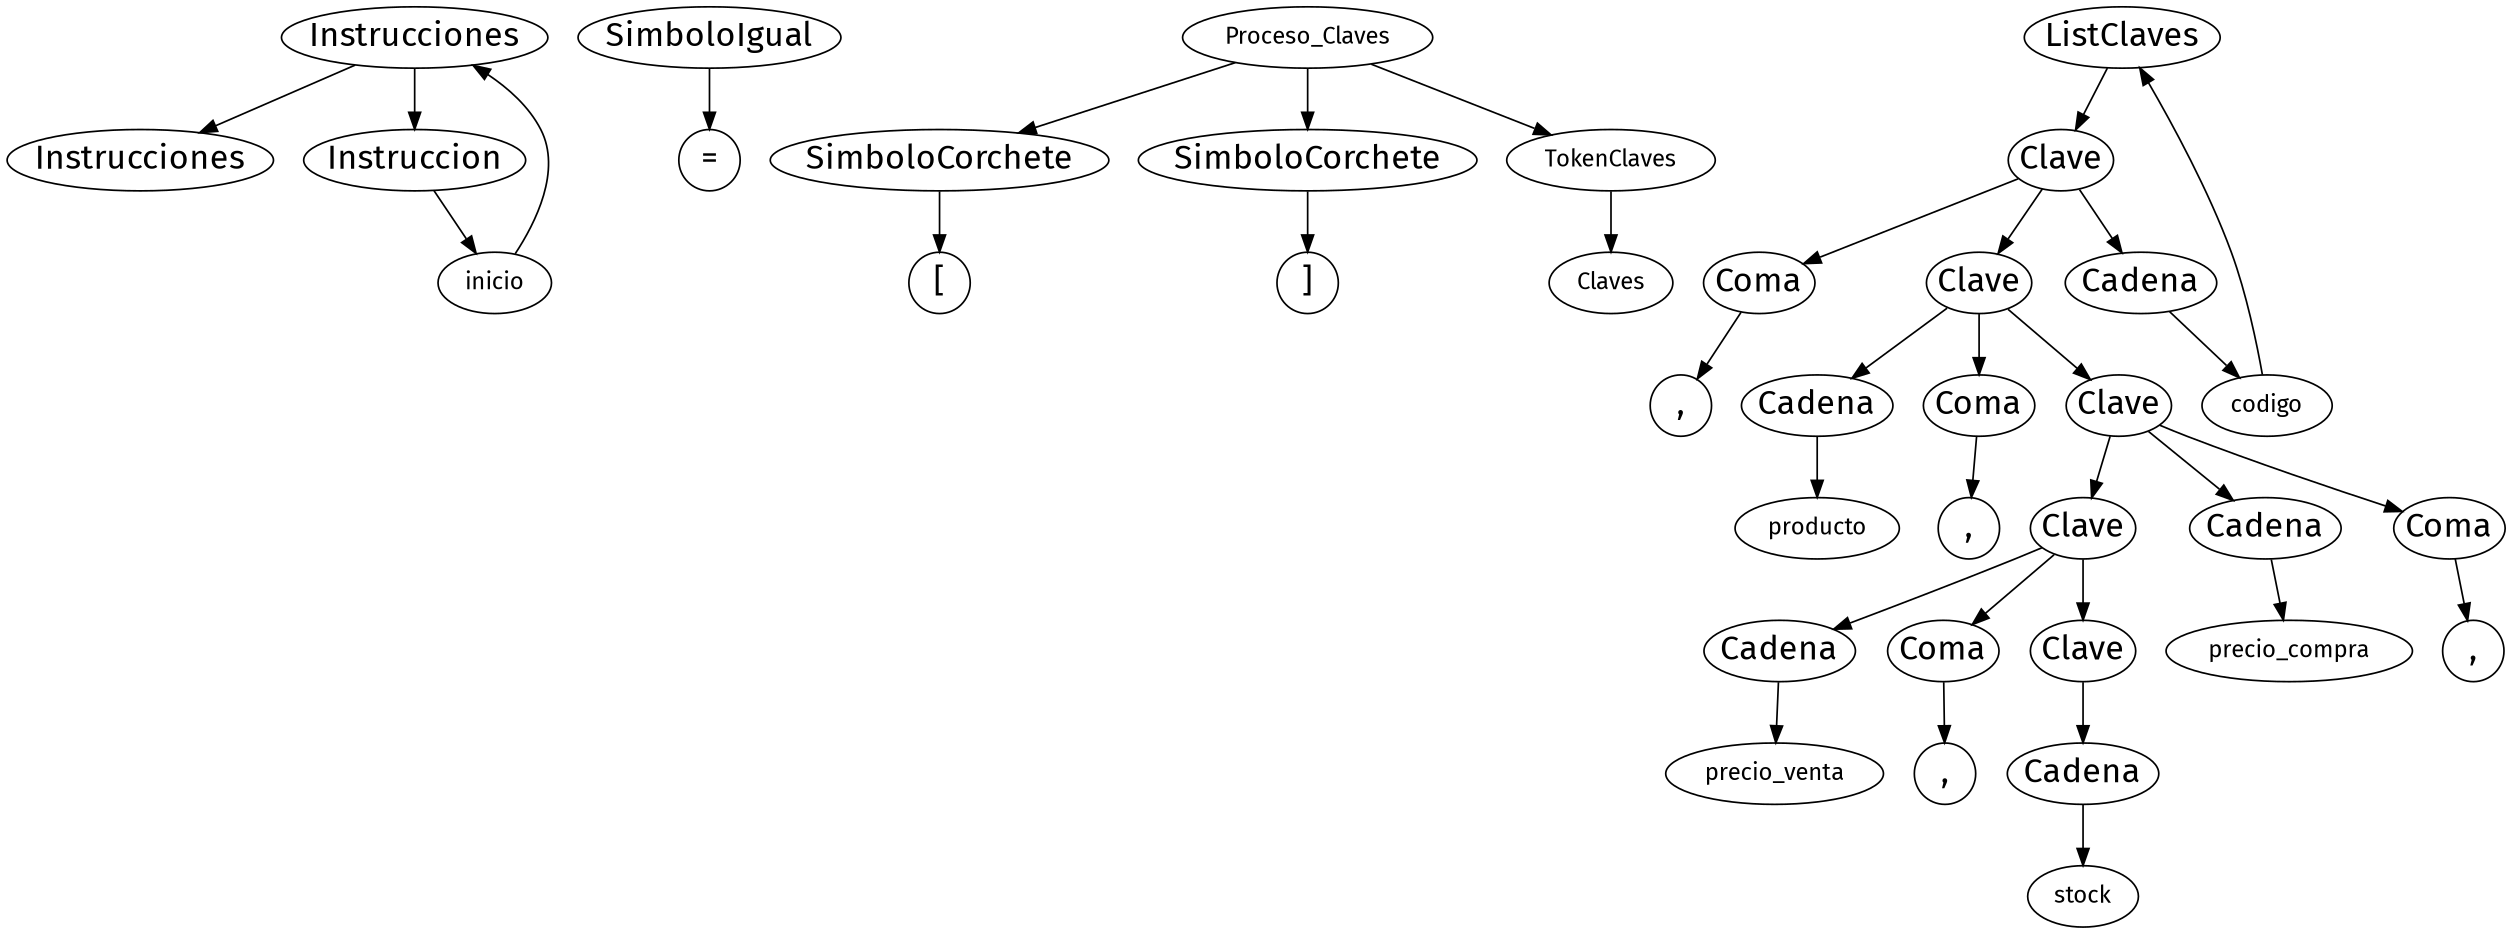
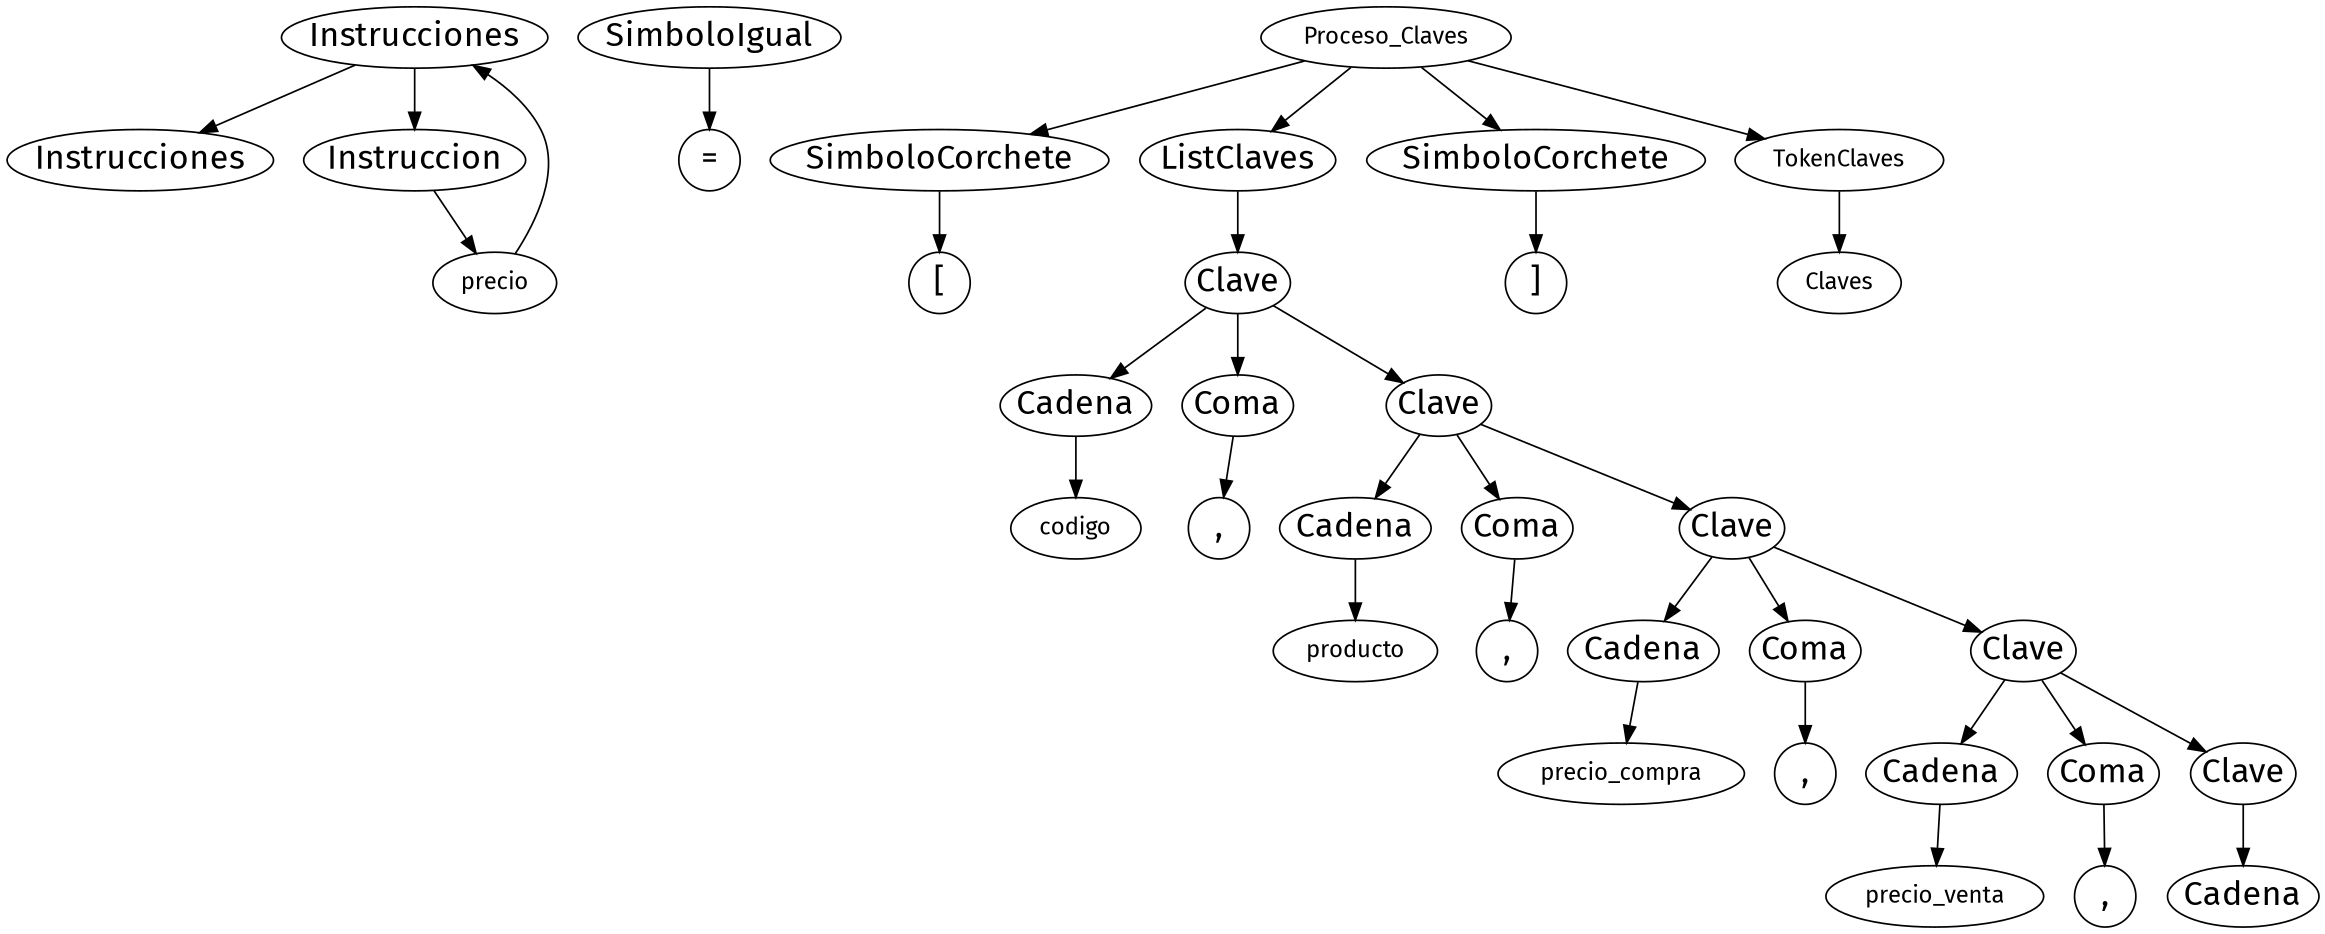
edge "codigo" -> "ListClaves": now "Proceso_Claves" -> "ListClaves"
node "inicio": label "inicio" -> "precio"
node "stock": removed
